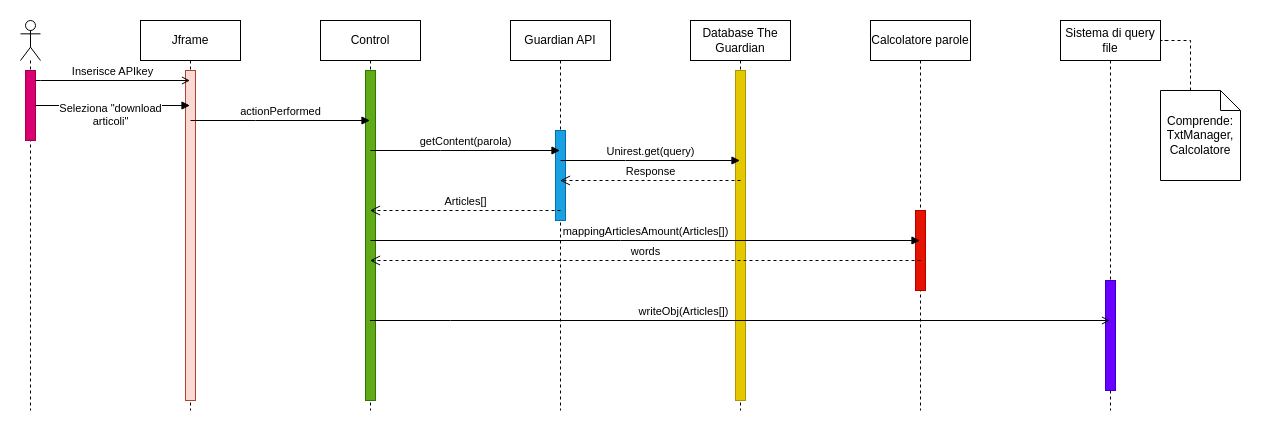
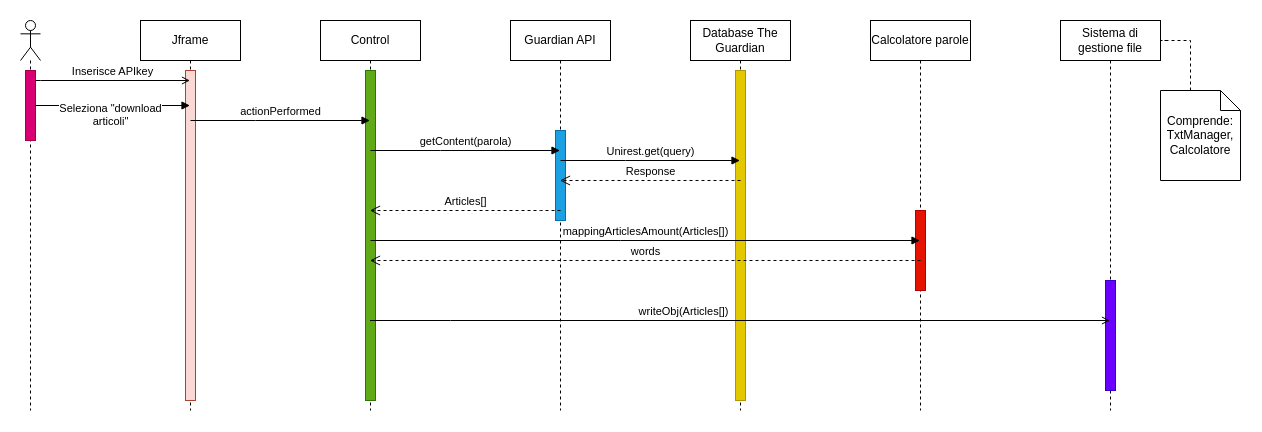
node "Sistema di query file": label "Sistema di query file" -> "Sistema di gestione file"
